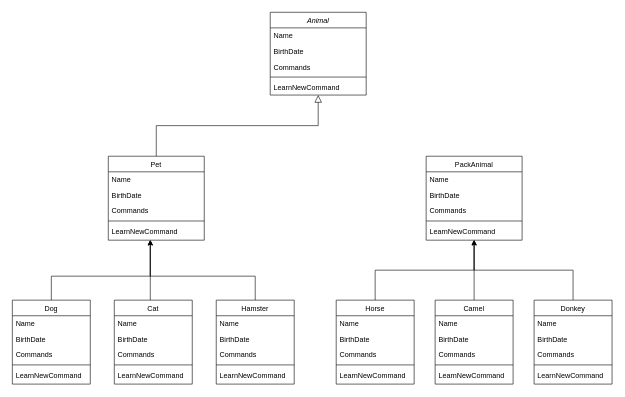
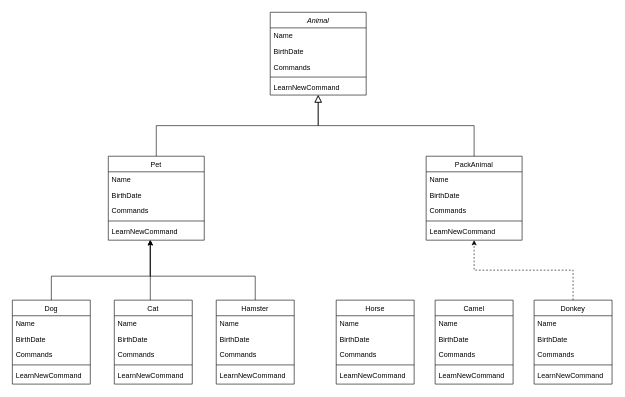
edge "PackAnimal" -> "Animal": added
edge "Horse" -> "PackAnimal": removed
edge "Donkey" -> "PackAnimal": style solid -> dashed
edge "Camel" -> "PackAnimal": removed
